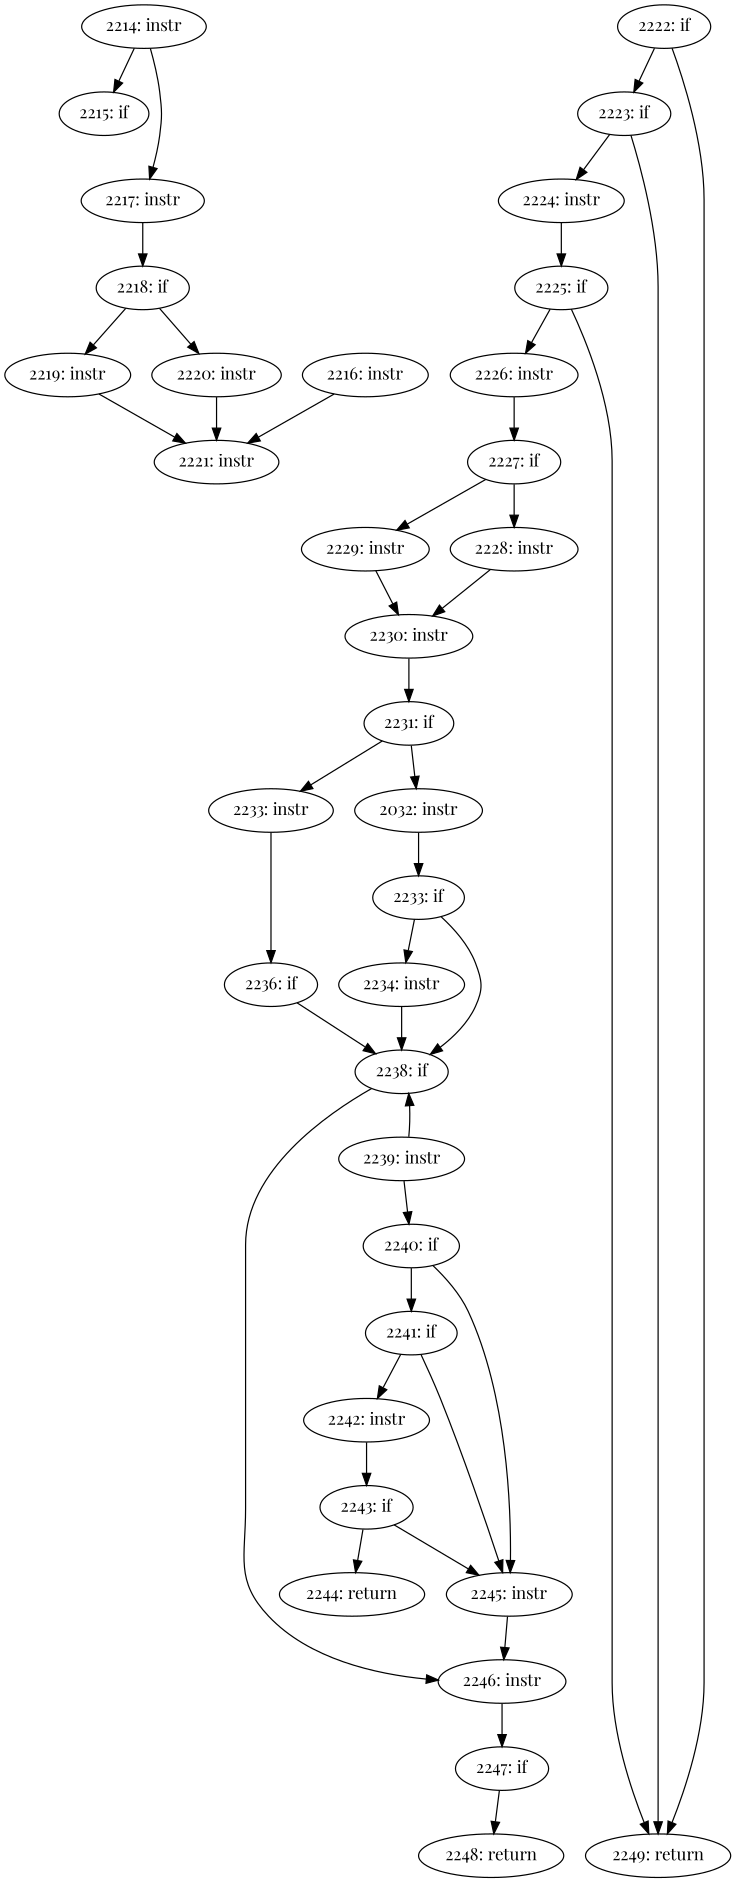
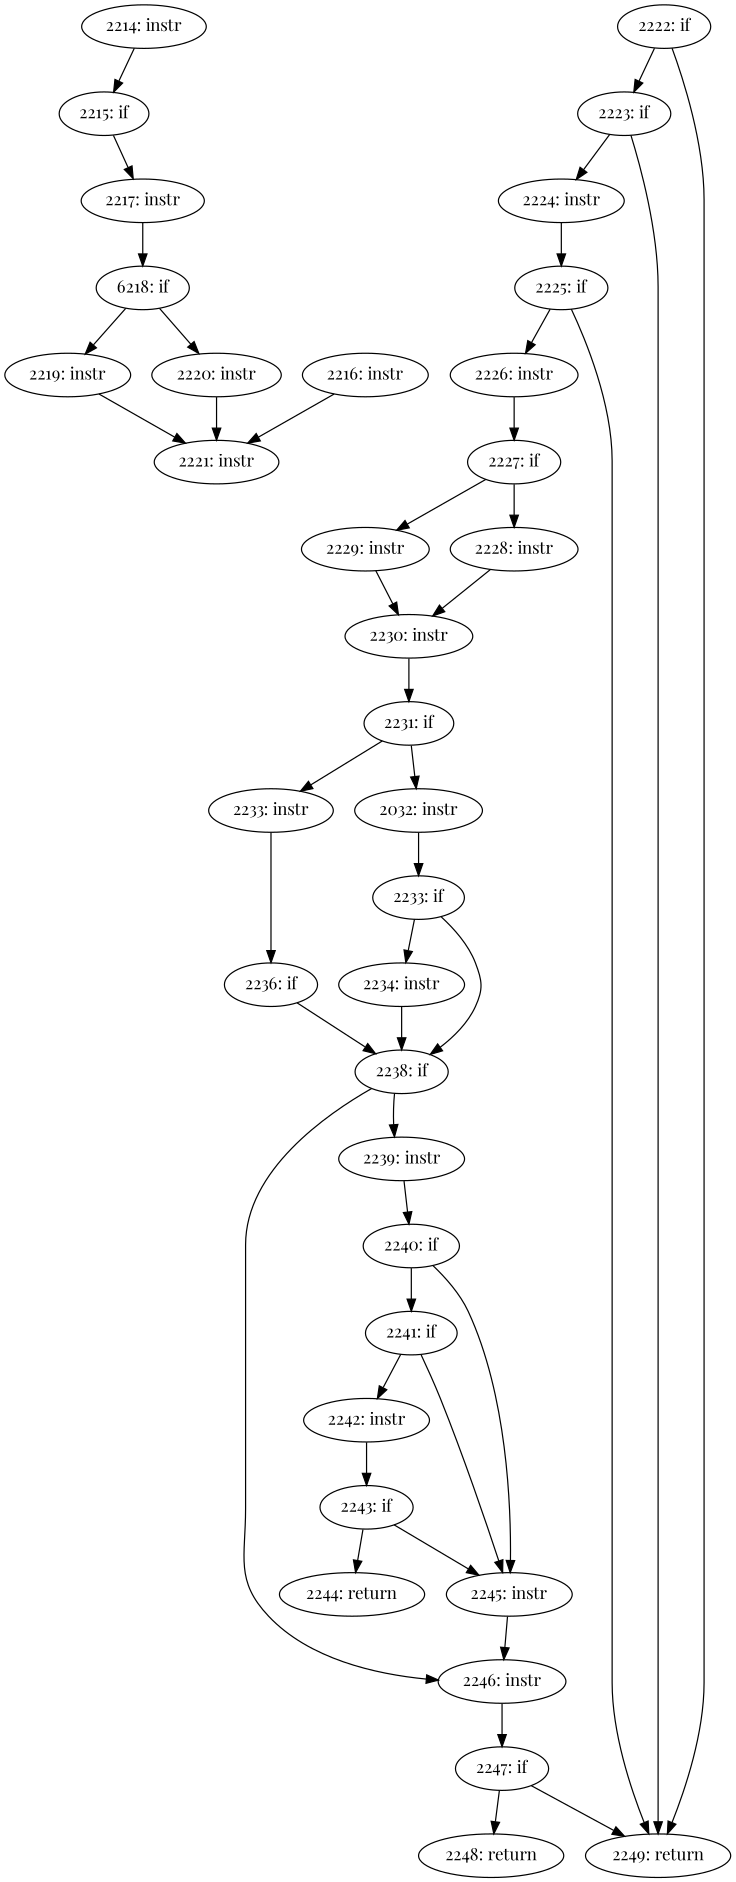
edge "2214: instr" -> "2217: instr": now "2215: if" -> "2217: instr"
node "2218: if": label "2218: if" -> "6218: if"
edge "2239: instr" -> "2238: if": reversed
edge "2247: if" -> "2249: return": added
